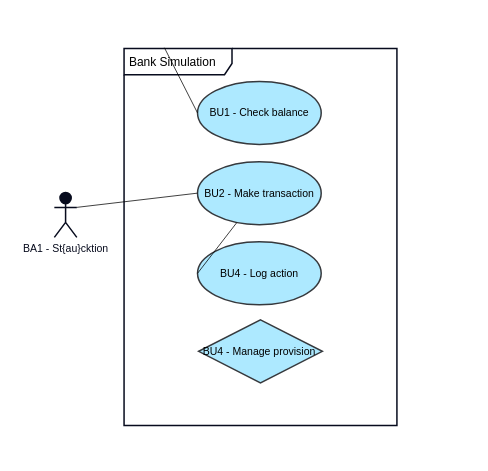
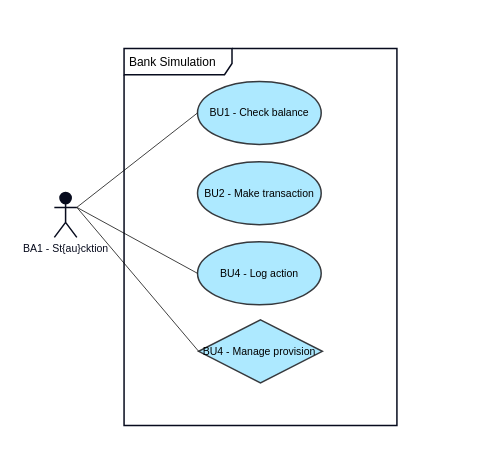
edge "BU1 - Check balance" -- "Bank Simulation": now "BU1 - Check balance" -- "BA1 - St{au}cktion"
edge "BU2 - Make transaction" -- "BA1 - St{au}cktion": removed
edge "BU2 - Make transaction" -- "BU4 - Log action": now "BA1 - St{au}cktion" -- "BU4 - Log action"
edge "BA1 - St{au}cktion" -- "BU4 - Manage provision": added
